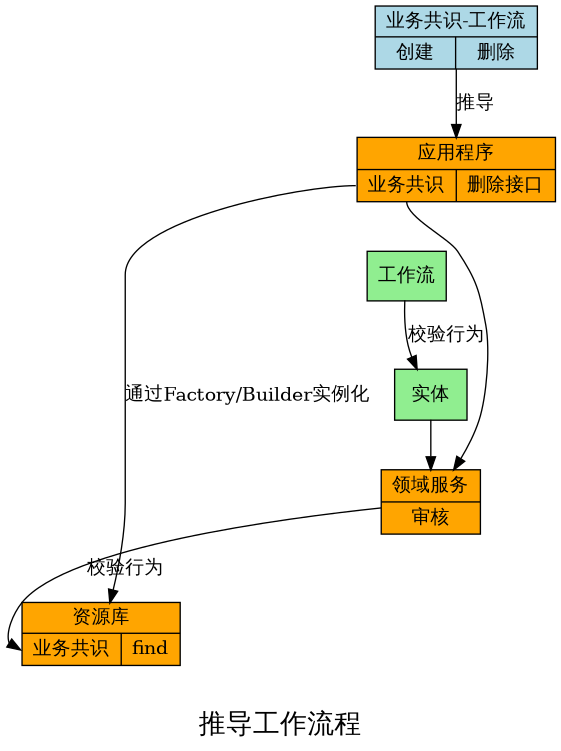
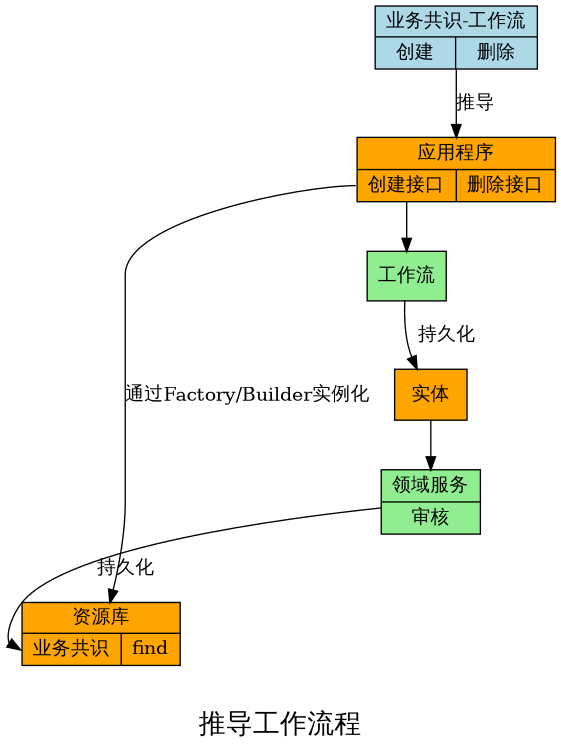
node "应用程序": text "业务共识" -> "创建接口"
edge "应用程序" -> "领域服务": now "应用程序" -> "工作流"
edge "工作流" -> "实体": label "校验行为" -> "持久化"
node "实体": fillcolor lightgreen -> orange
node "领域服务": fillcolor orange -> lightgreen
edge "领域服务" -> "资源库": label "校验行为" -> "持久化"
